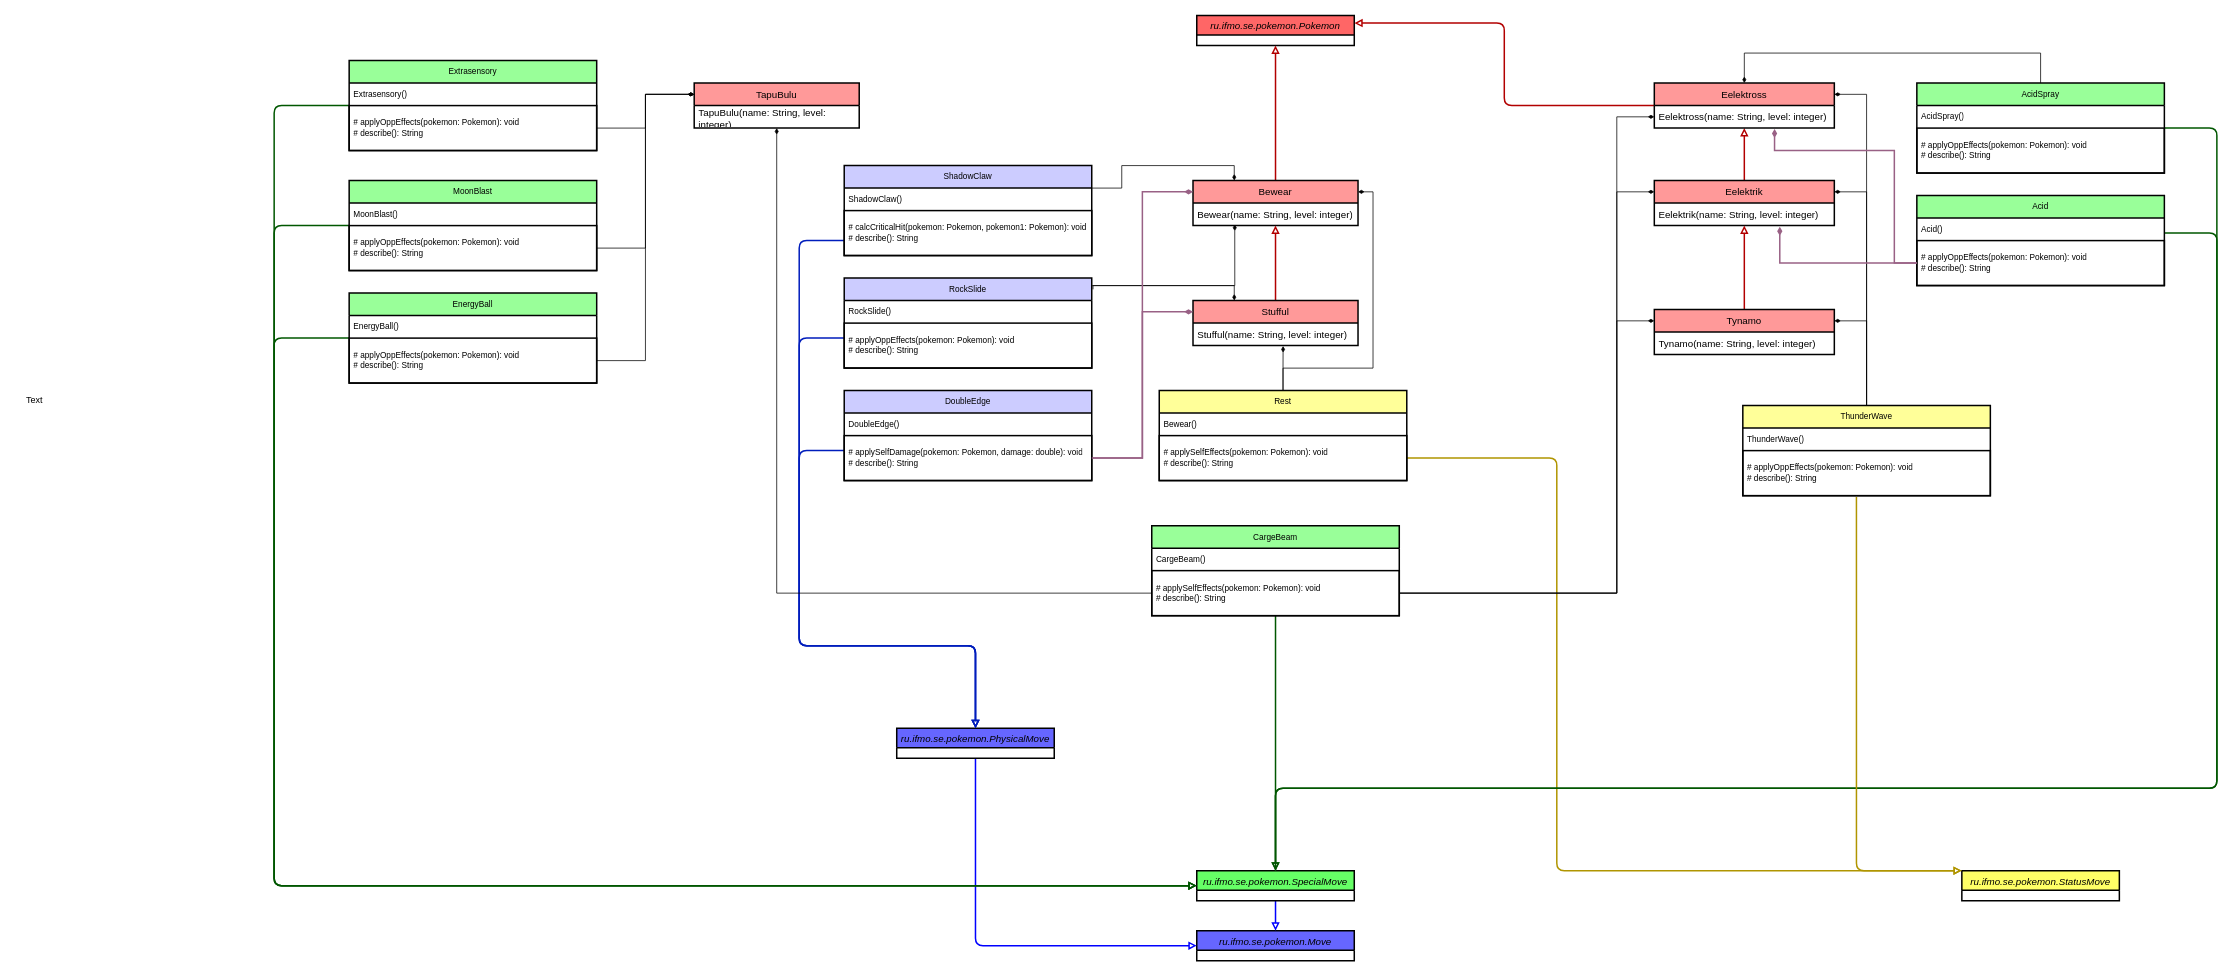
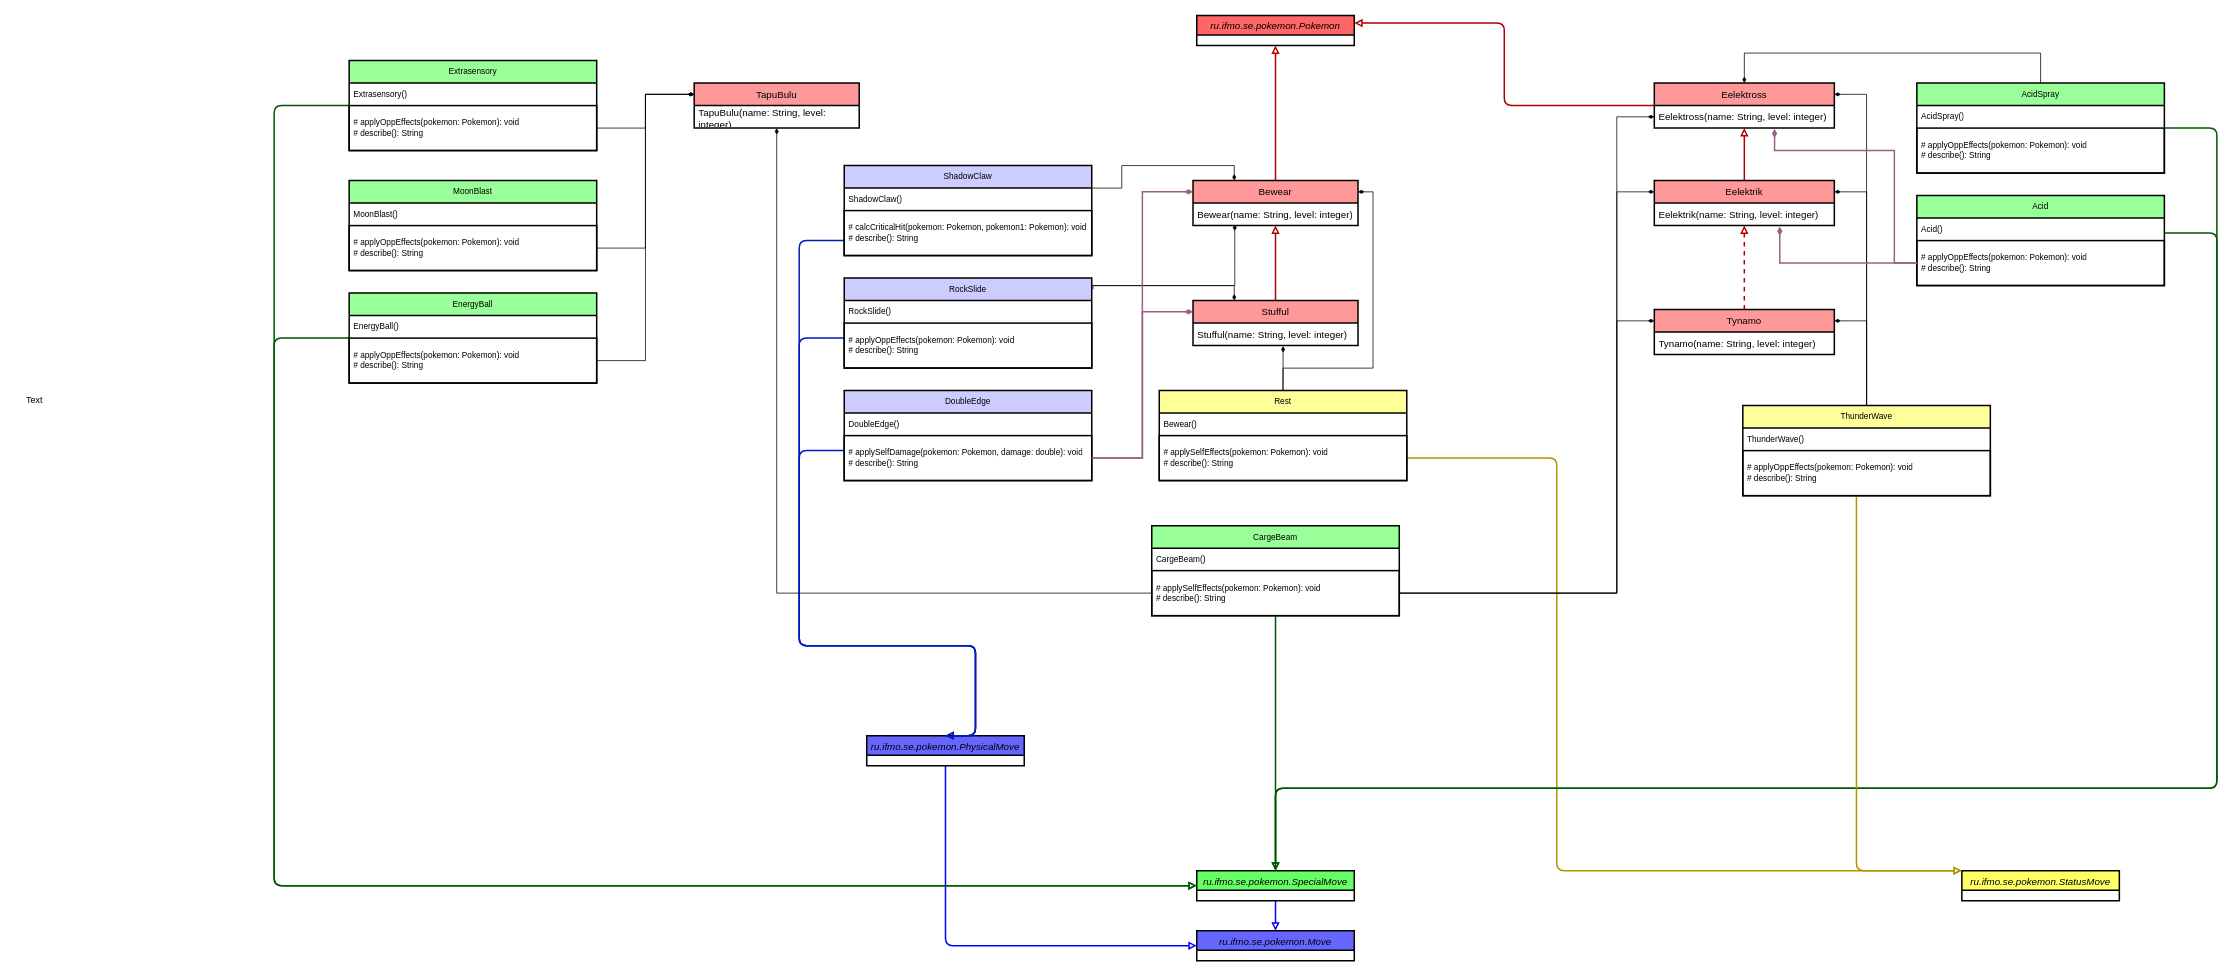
edge "MoonBlast" -> "ru.ifmo.se.pokemon.SpecialMove": removed
edge "Tynamo" -> "Eelektrik": style solid -> dashed
node "ru.ifmo.se.pokemon.PhysicalMove": moved (975, 743) -> (945, 750)
